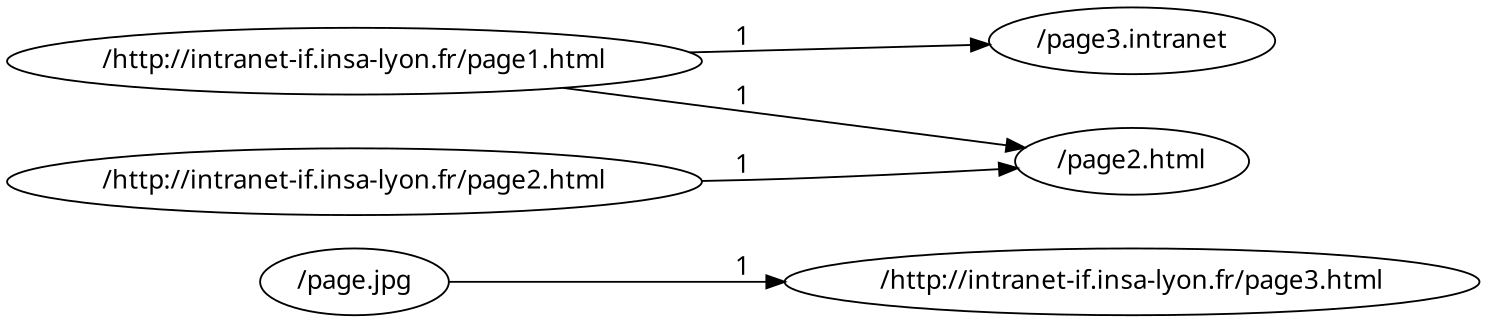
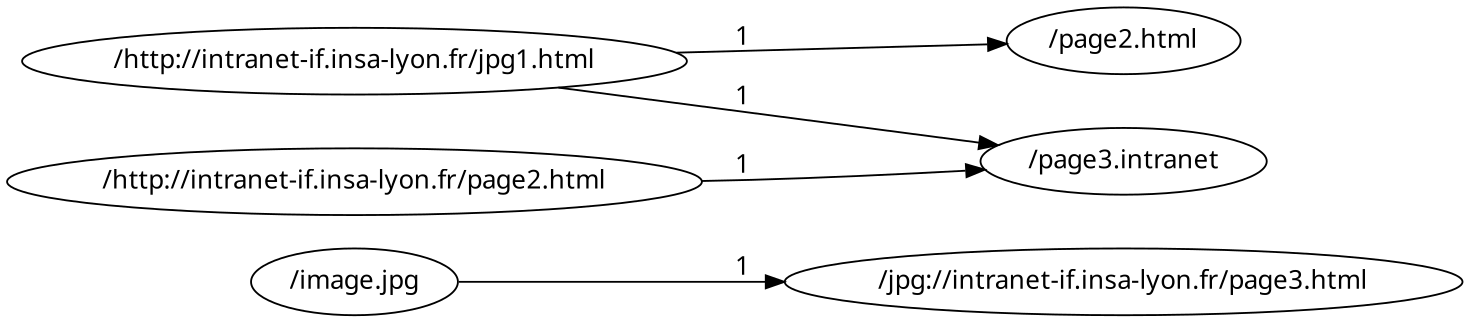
node "/http://intranet-if.insa-lyon.fr/page1.html": label "/http://intranet-if.insa-lyon.fr/page1.html" -> "/http://intranet-if.insa-lyon.fr/jpg1.html"
edge "/http://intranet-if.insa-lyon.fr/page2.html" -> "/page2.html": now "/http://intranet-if.insa-lyon.fr/page2.html" -> "/page3.intranet"
node "/page.jpg": label "/page.jpg" -> "/image.jpg"
node "/http://intranet-if.insa-lyon.fr/page3.html": label "/http://intranet-if.insa-lyon.fr/page3.html" -> "/jpg://intranet-if.insa-lyon.fr/page3.html"
